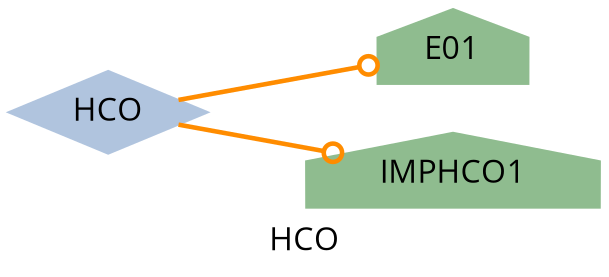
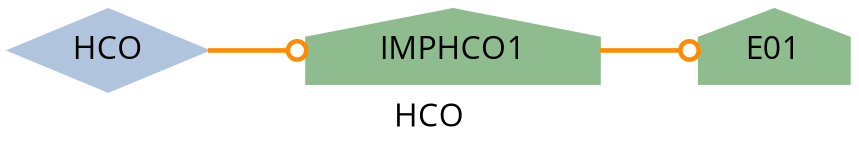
edge "HCO" -> "E01": now "IMPHCO1" -> "E01"
